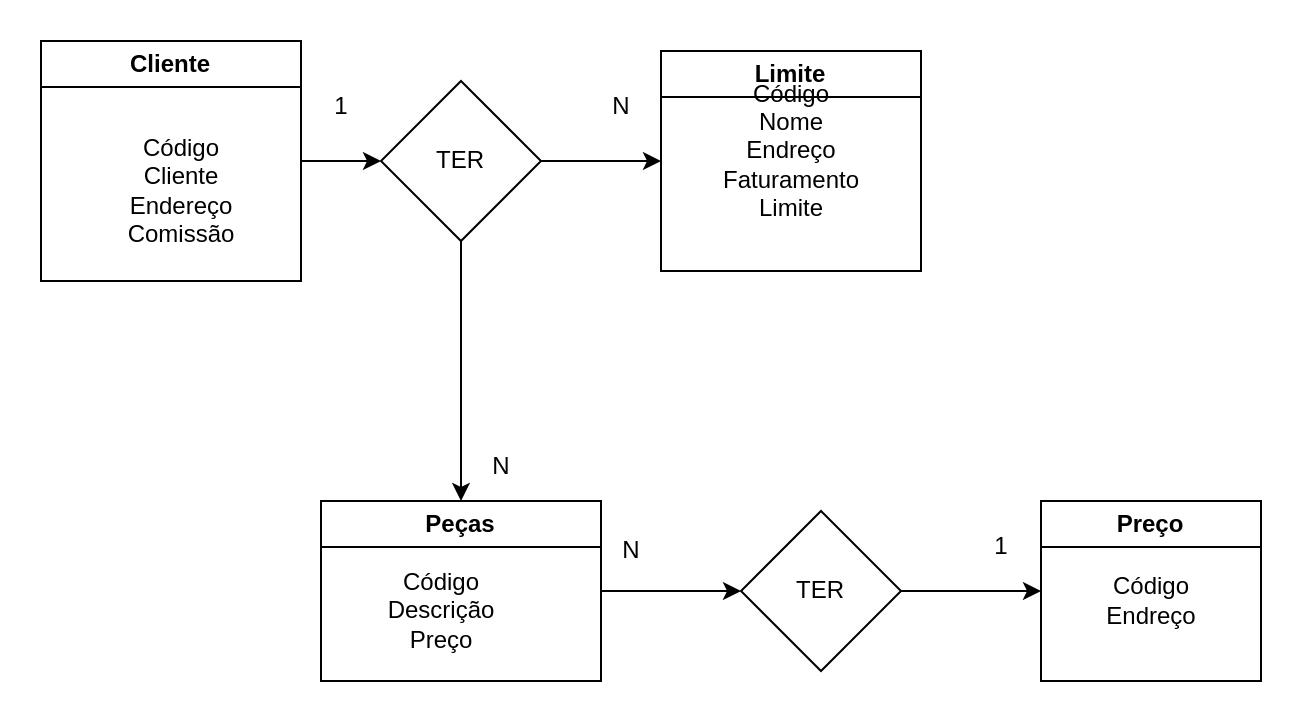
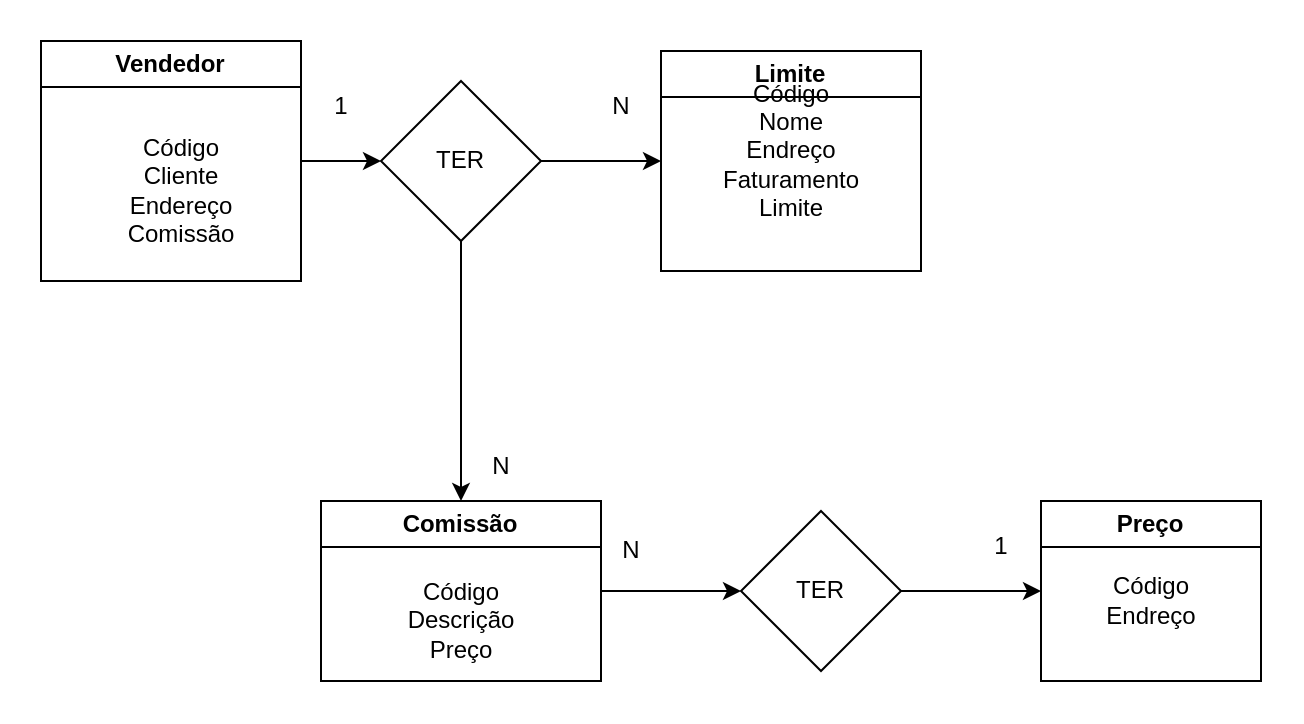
node "Cliente": label "Cliente" -> "Vendedor"
node "Peças": label "Peças" -> "Comissão"
node "Código Descrição Preço": moved (441, 611) -> (461, 621)
